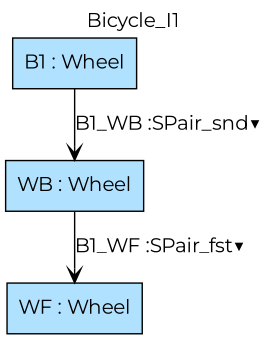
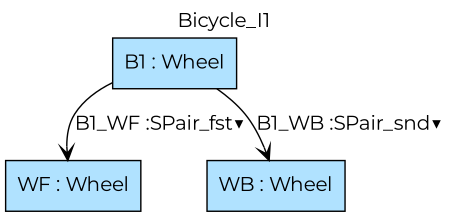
edge "WB : Wheel" -> "WF : Wheel": now "B1 : Wheel" -> "WF : Wheel"
